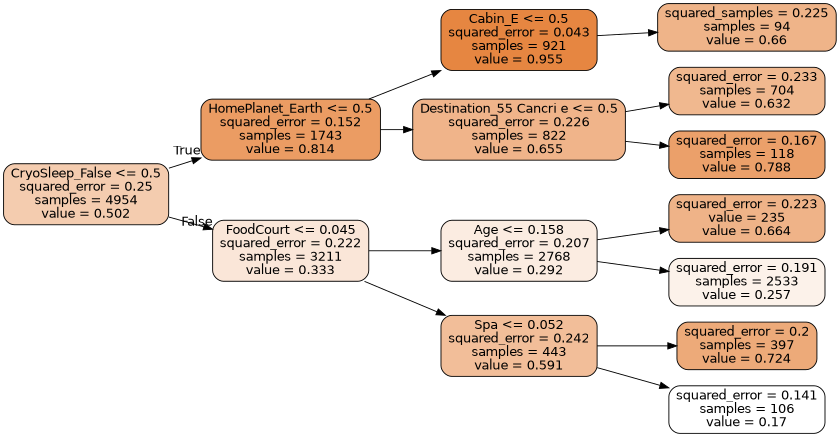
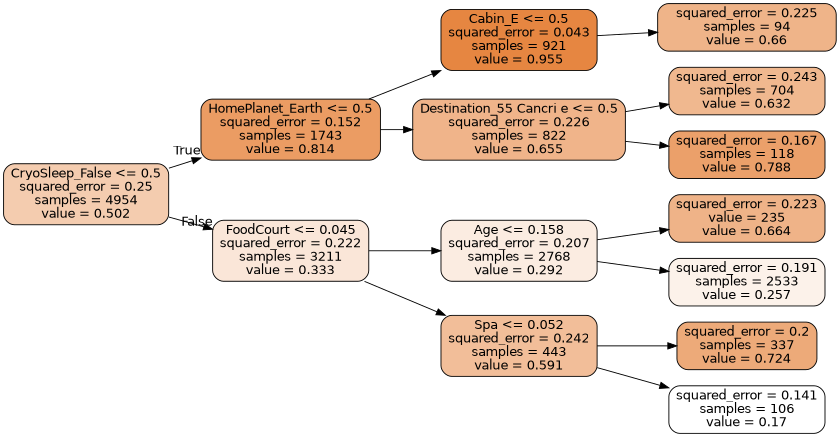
node "squared_samples = 0.225 samples = 94 value = 0.66": label "squared_samples = 0.225 samples = 94 value = 0.66" -> "squared_error = 0.225 samples = 94 value = 0.66"
node "squared_error = 0.233 samples = 704 value = 0.632": label "squared_error = 0.233 samples = 704 value = 0.632" -> "squared_error = 0.243 samples = 704 value = 0.632"
node "squared_error = 0.2 samples = 397 value = 0.724": label "squared_error = 0.2 samples = 397 value = 0.724" -> "squared_error = 0.2 samples = 337 value = 0.724"
